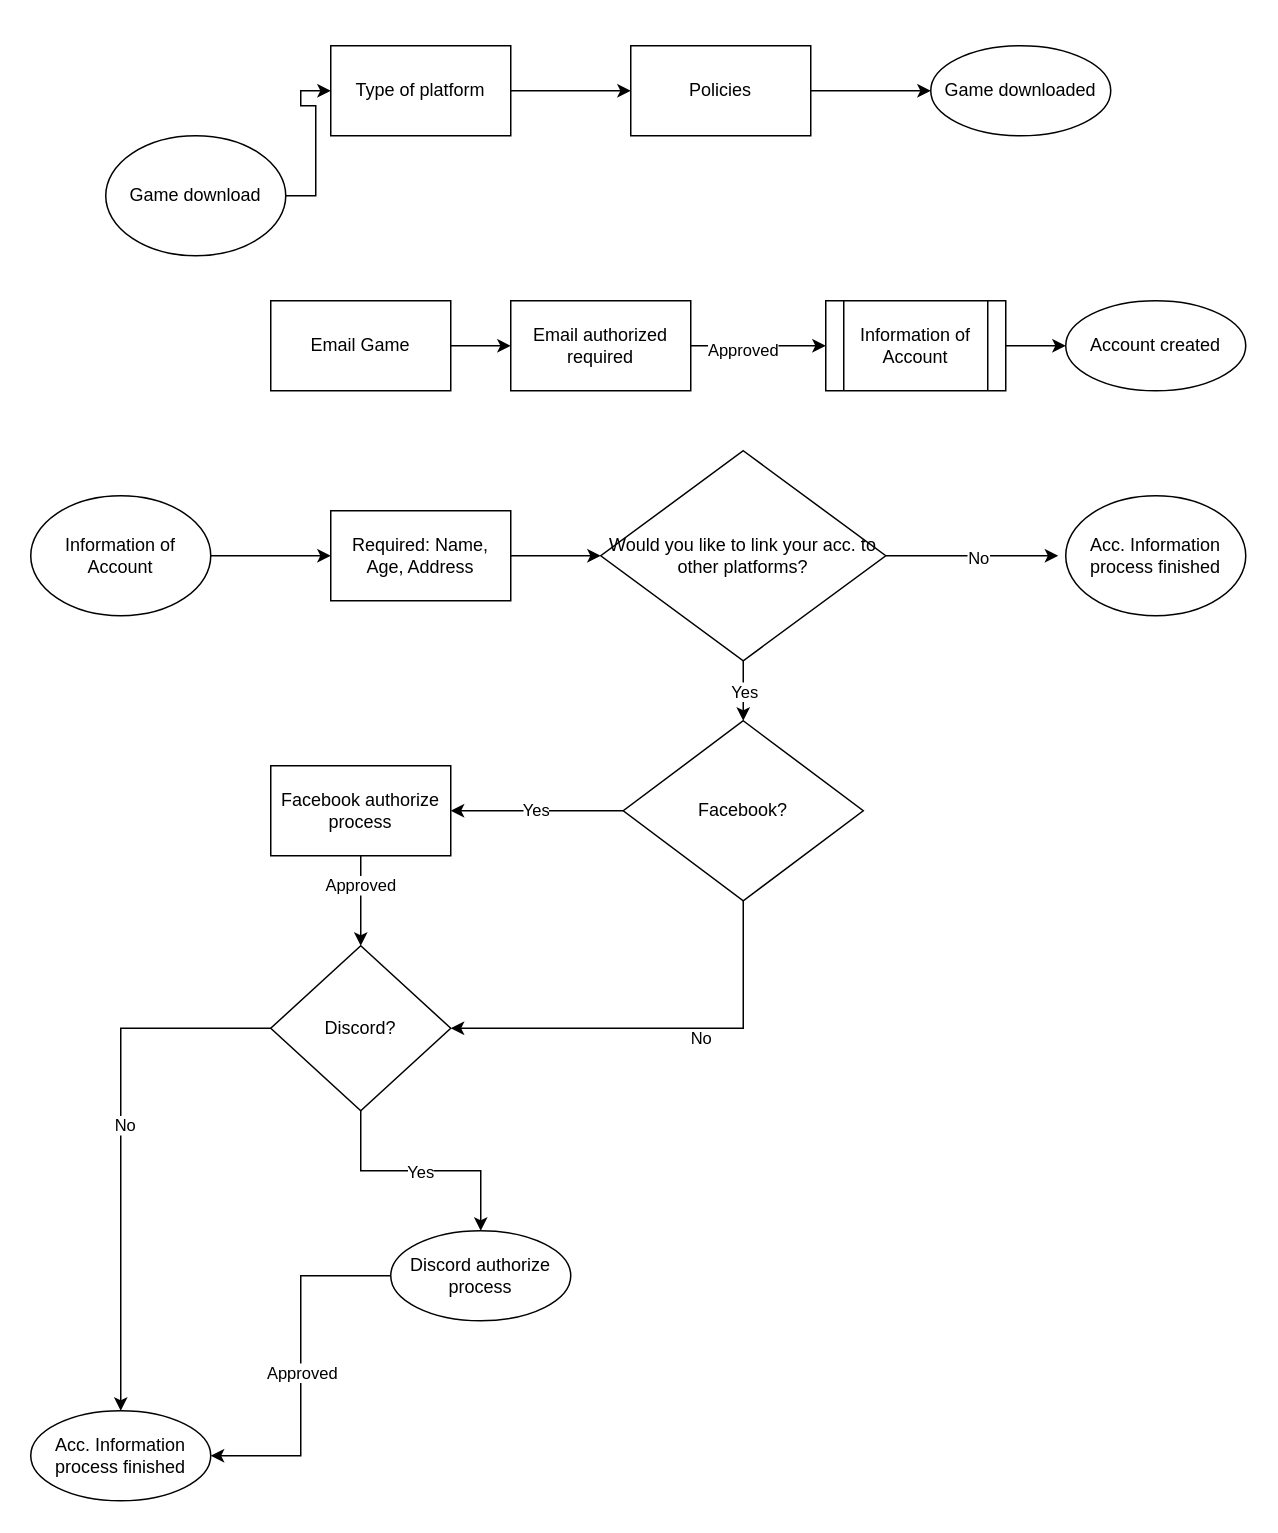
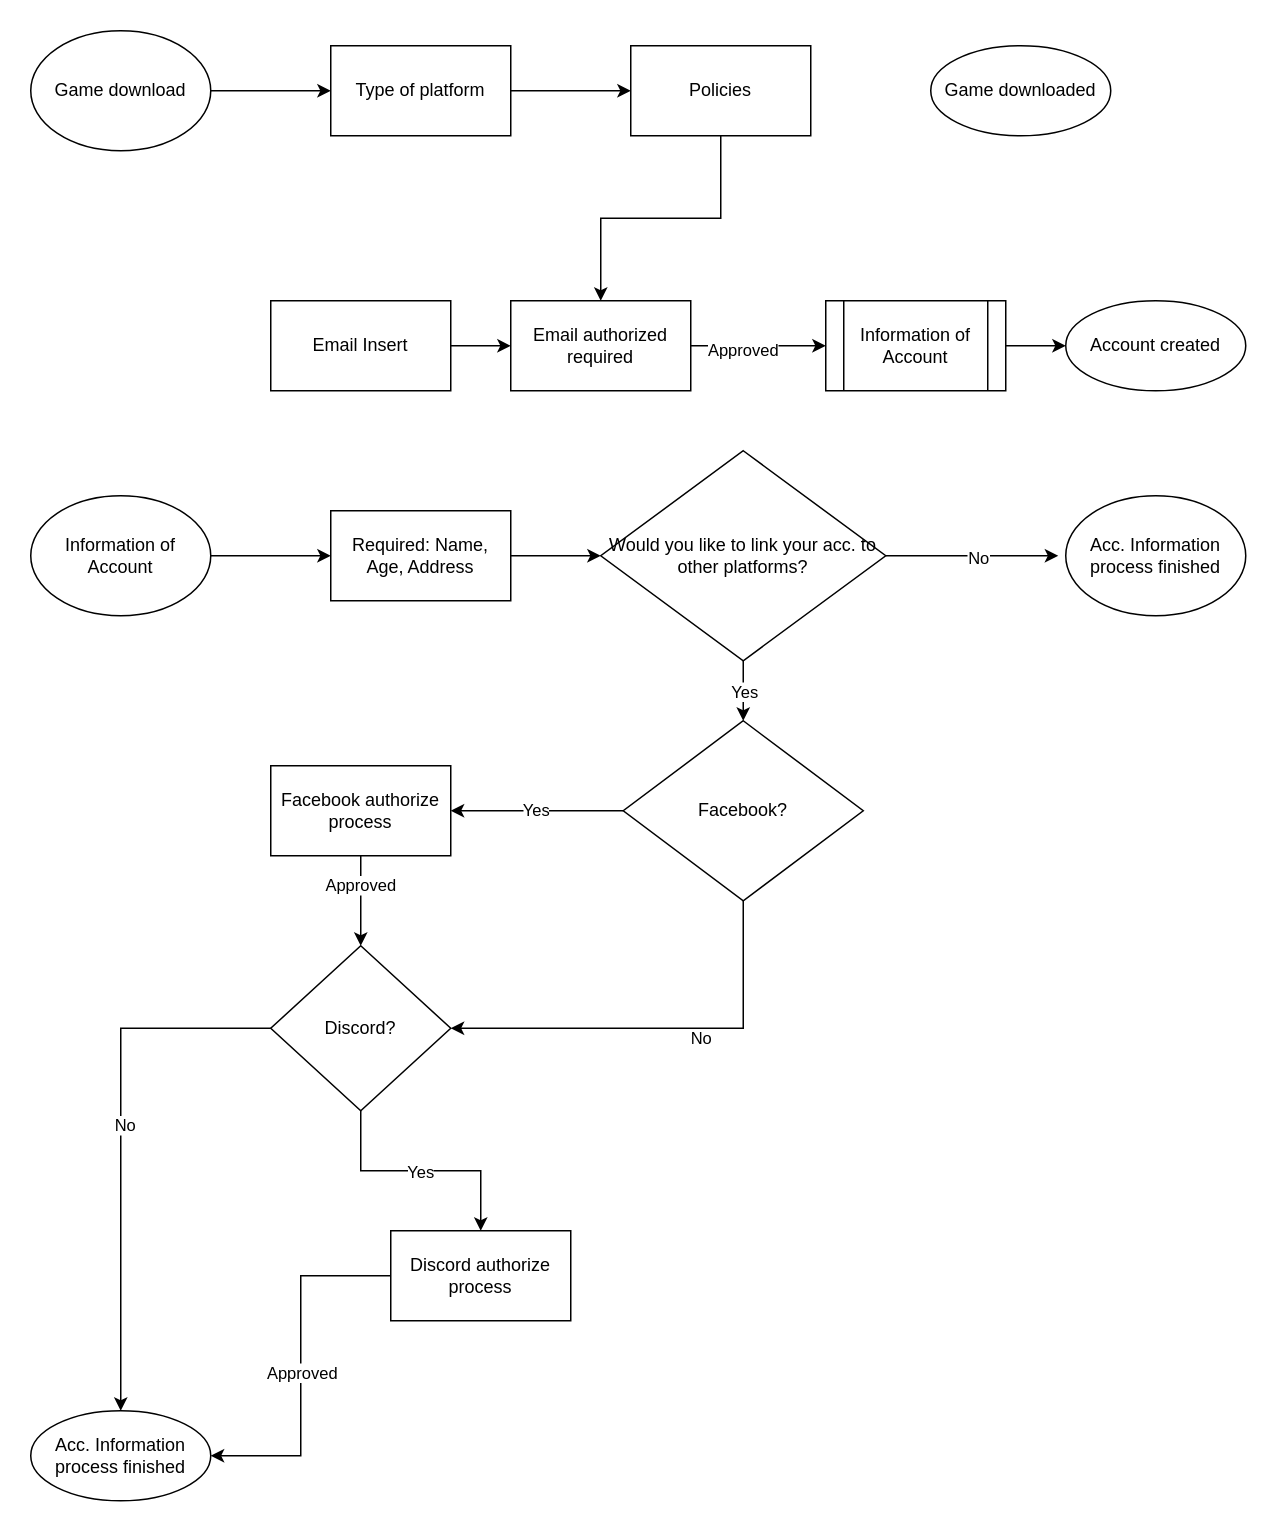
edge "Policies" -> "Game downloaded": now "Policies" -> "Email authorized required"
node "Game download": moved (196, 196) -> (121, 91)
node "Email Game": label "Email Game" -> "Email Insert"
node "Discord authorize process": shape ellipse -> rectangle
